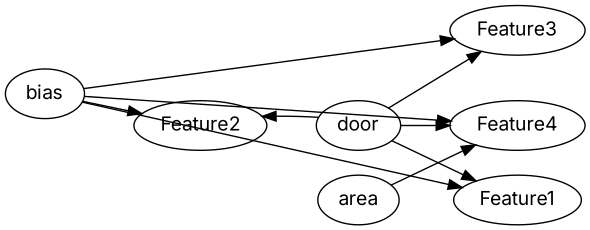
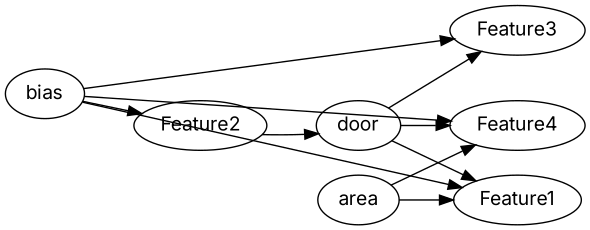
edge "door" -> "Feature2": reversed
edge "area" -> "Feature1": added
